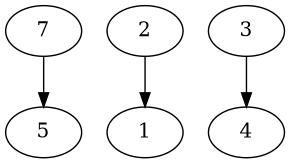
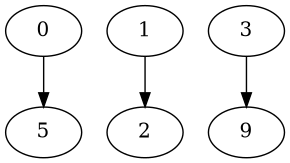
node "7": label "7" -> "0"
edge "2" -> "1": reversed
node "4": label "4" -> "9"
